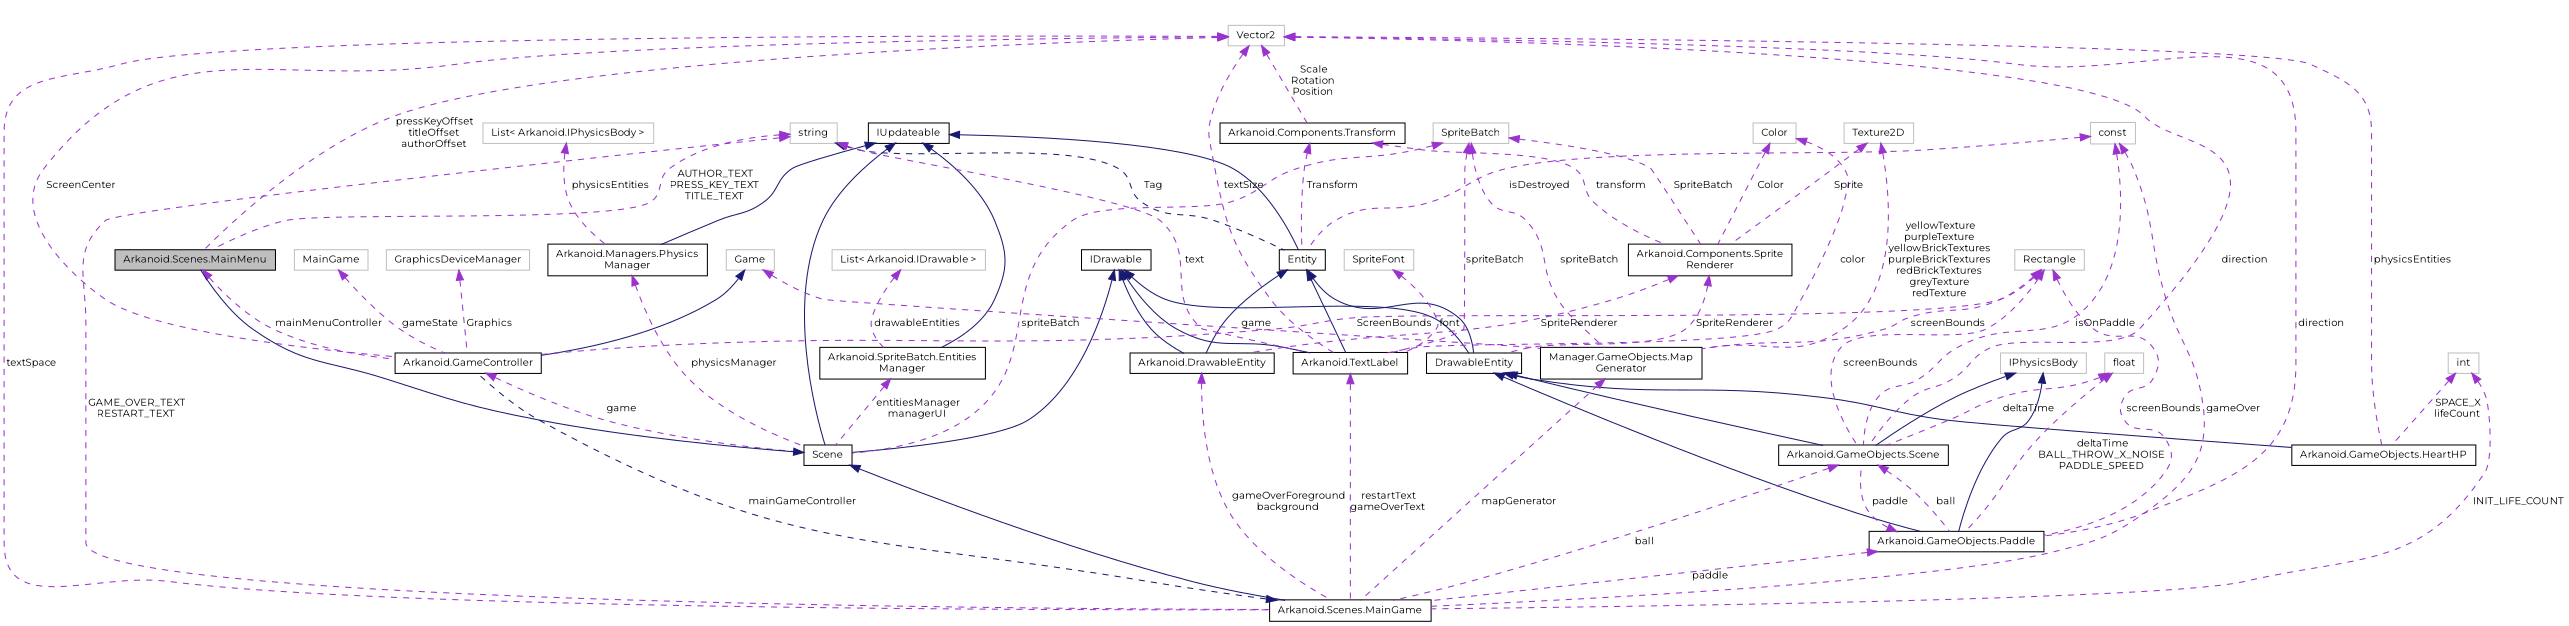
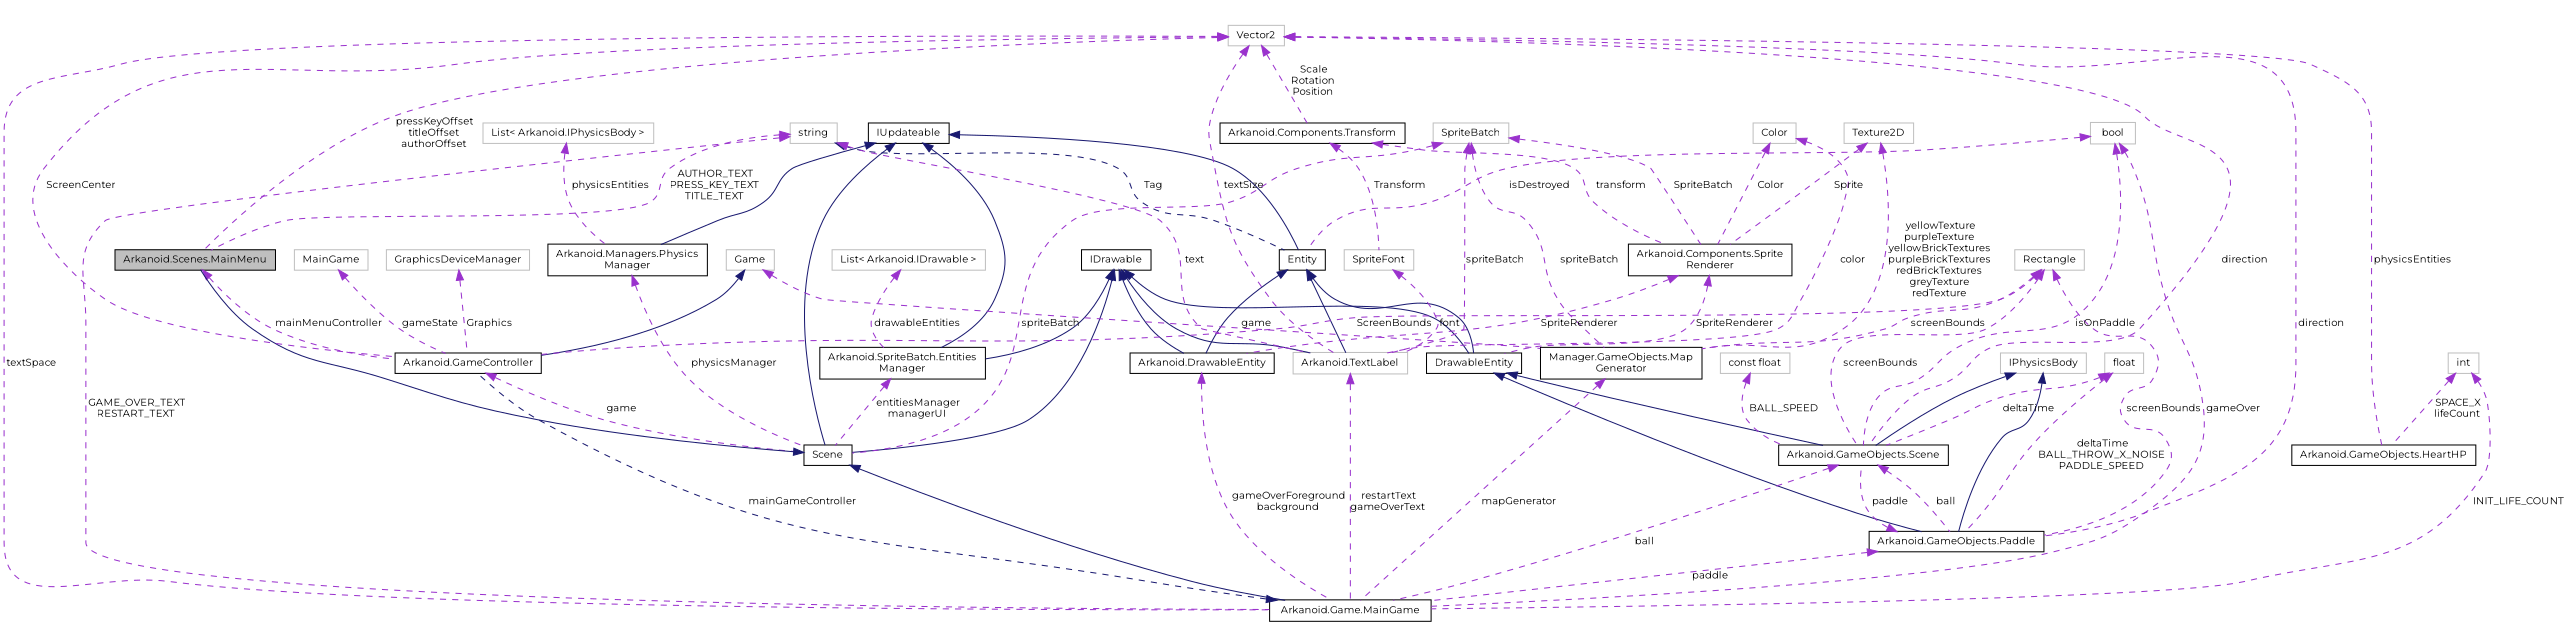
node "const": label "const" -> "bool"
edge "Entity" -> "Arkanoid.Components.Transform": now "SpriteFont" -> "Arkanoid.Components.Transform"
edge "Arkanoid.SpriteBatch.Entities Manager" -> "IDrawable": added
node "Arkanoid.TextLabel": color black -> grey75
node "const float": added
edge "Arkanoid.GameObjects.HeartHP" -> "DrawableEntity": removed
node "Arkanoid.Scenes.MainGame": label "Arkanoid.Scenes.MainGame" -> "Arkanoid.Game.MainGame"
